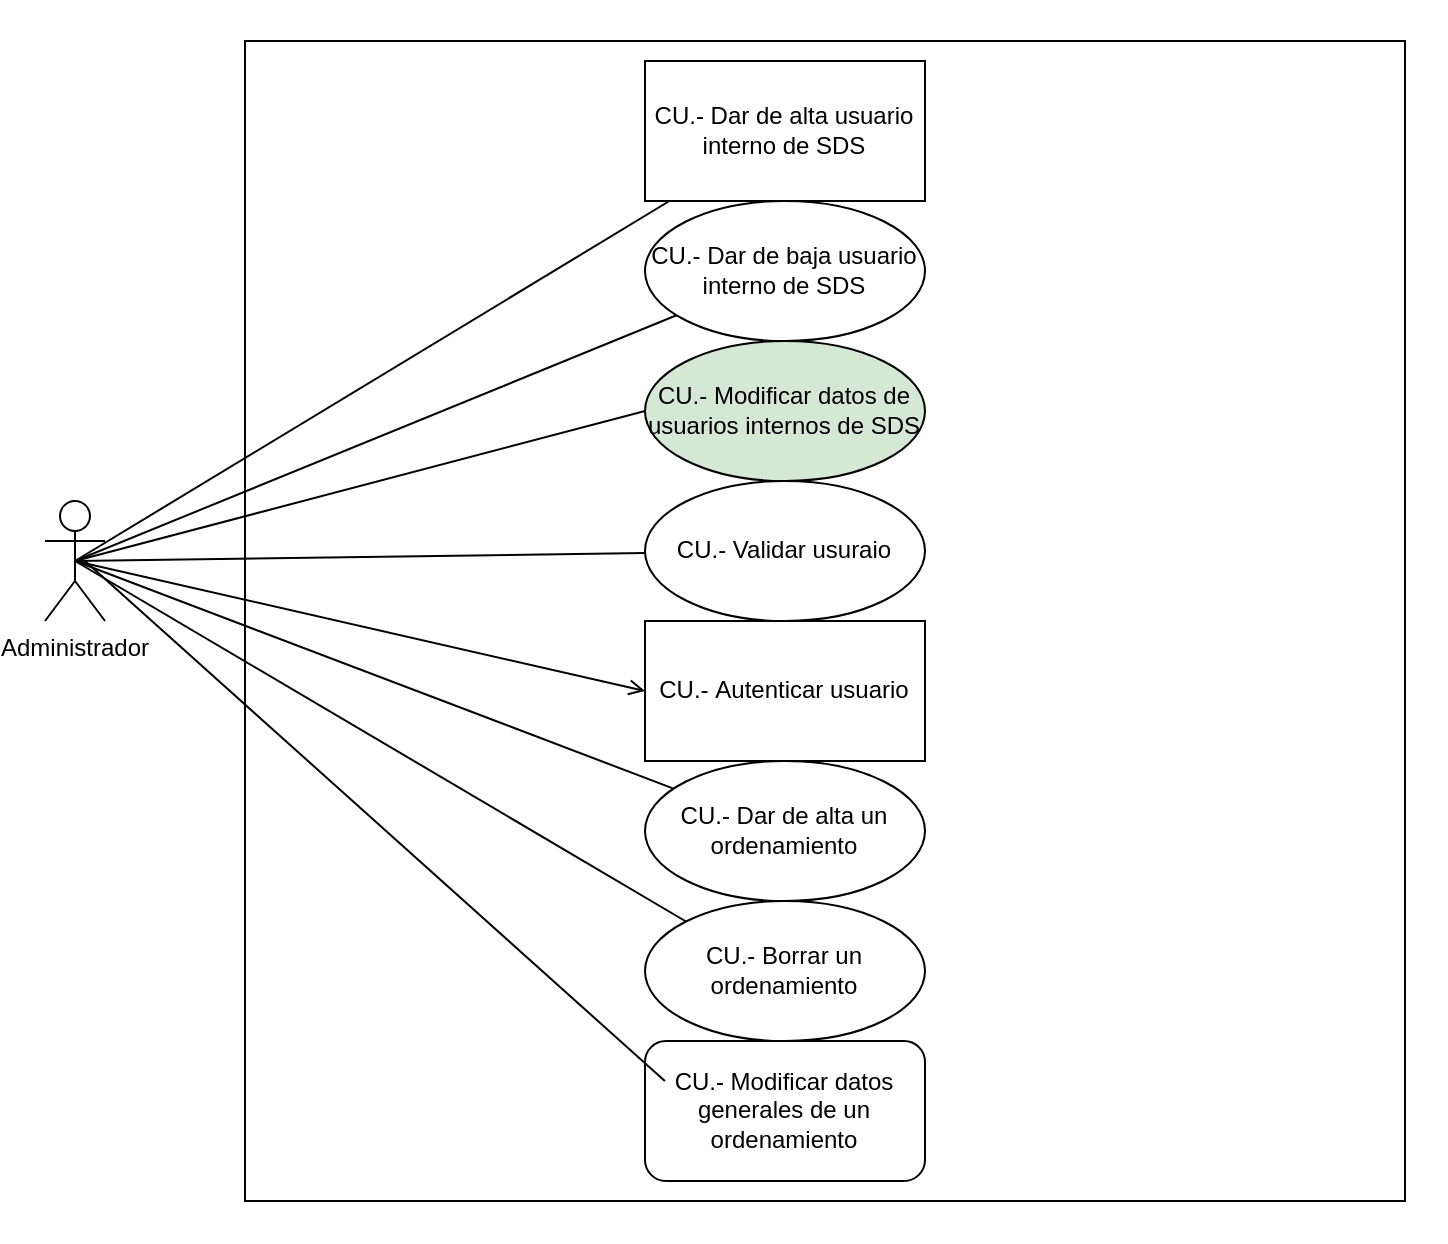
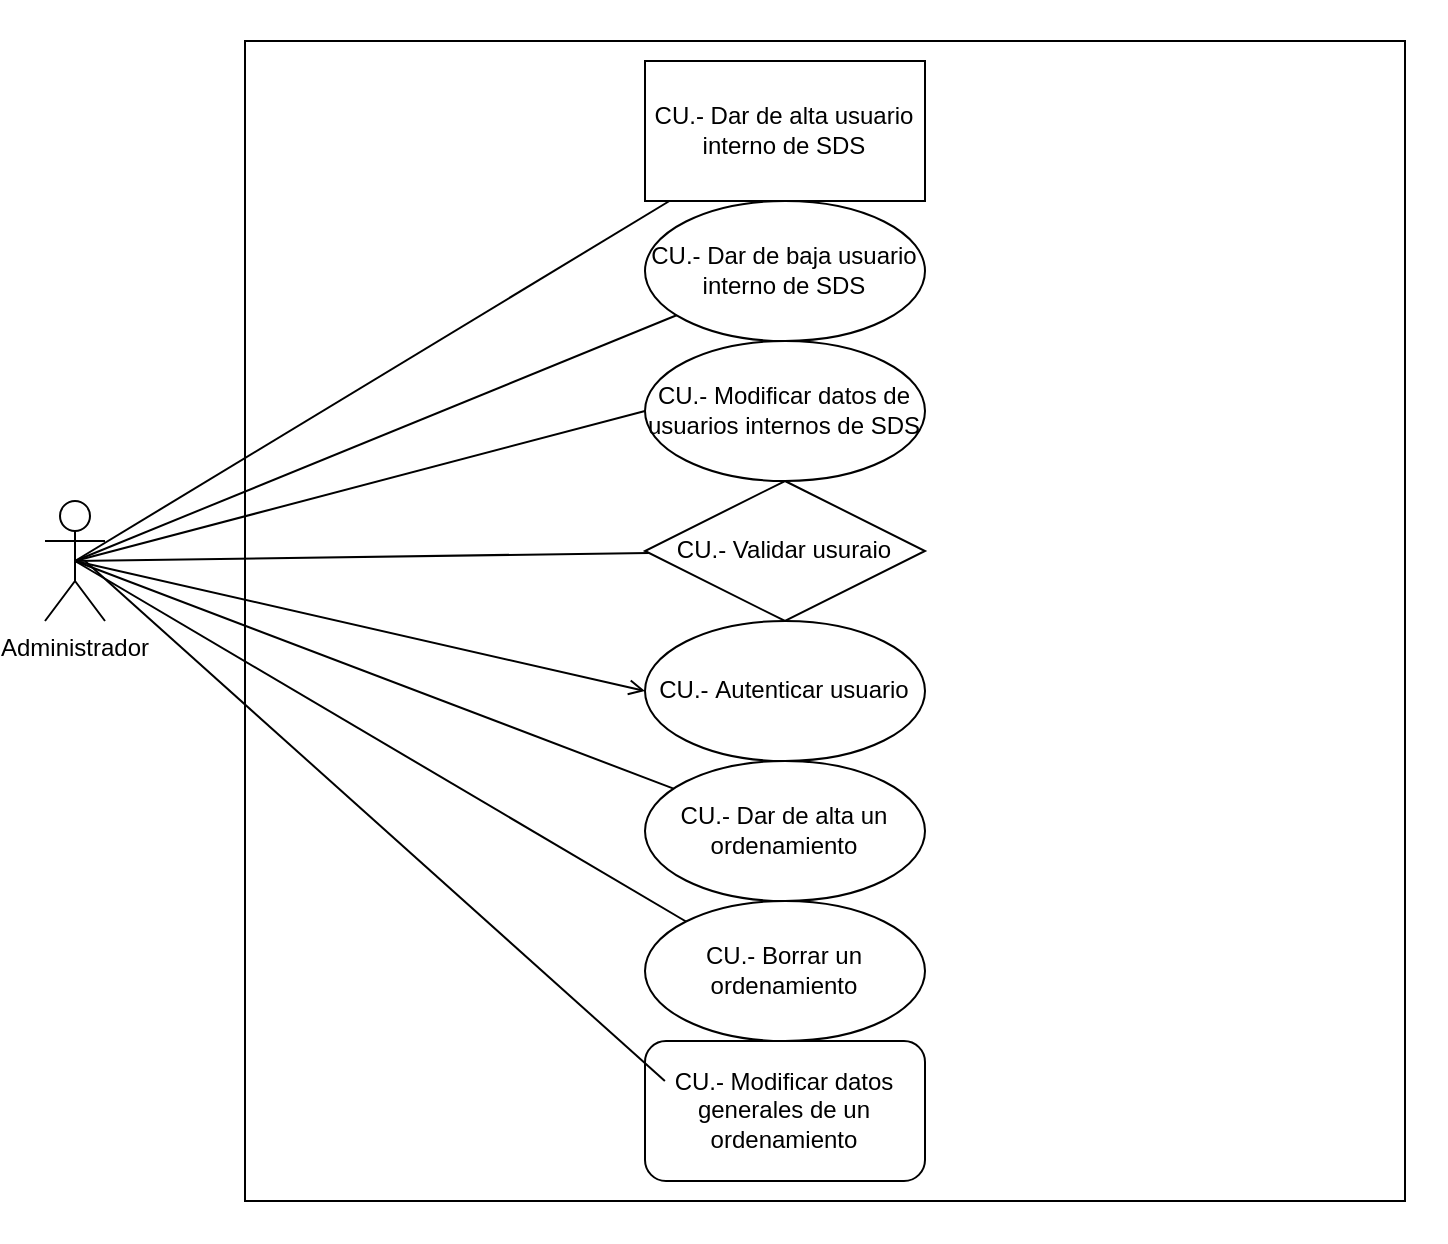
node "CU.- Modificar datos de usuarios internos de SDS": fillcolor #d5e8d4 -> #ffffff
node "CU.- Validar usuraio": shape ellipse -> diamond
node "CU.- Autenticar usuario": shape rectangle -> ellipse
